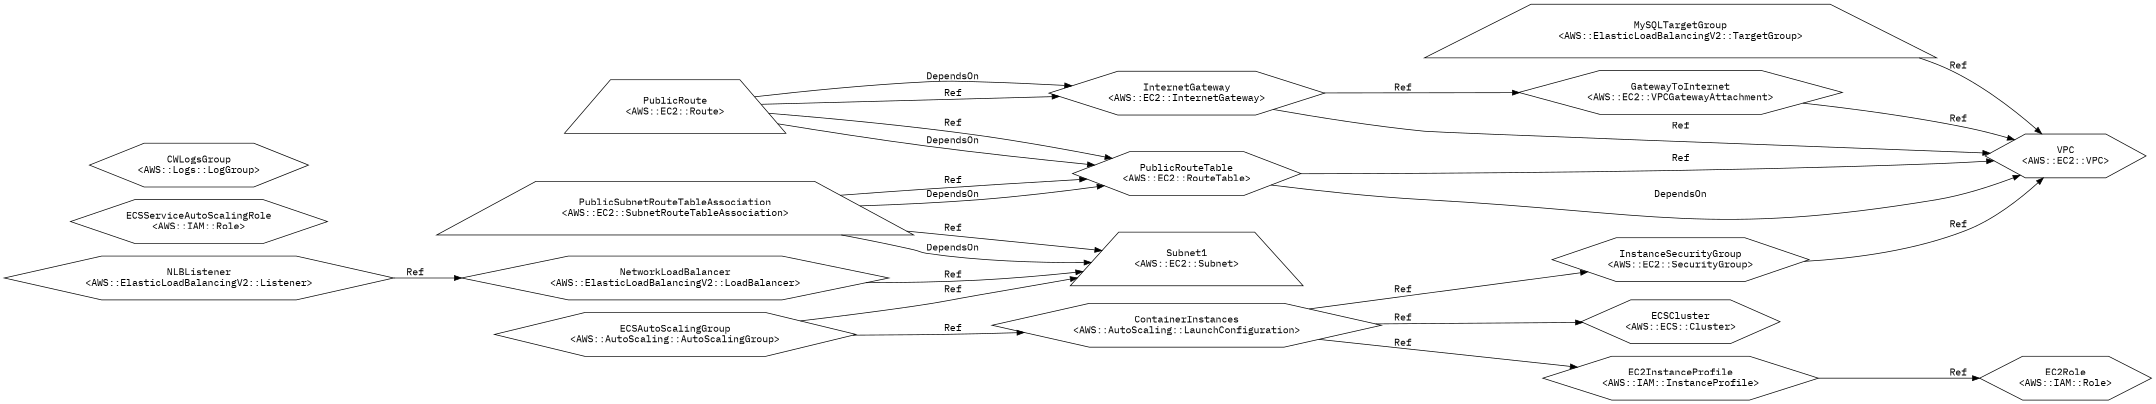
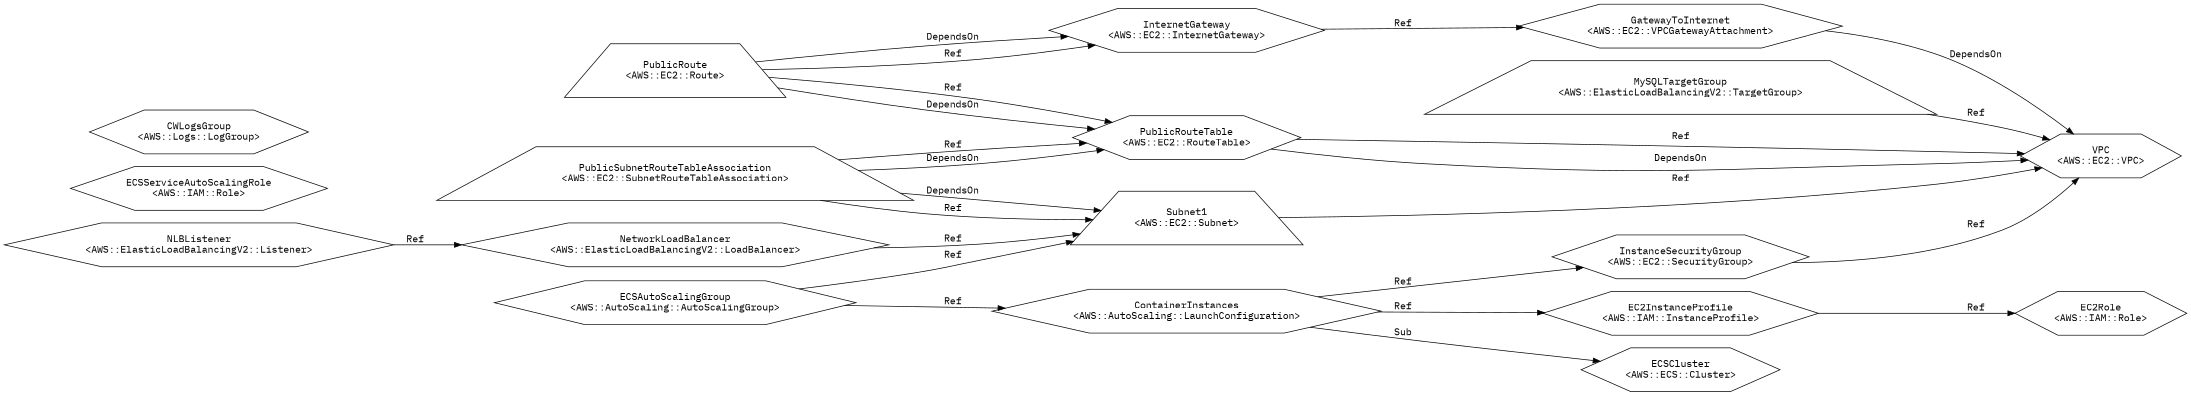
edge "GatewayToInternet <AWS::EC2::VPCGatewayAttachment>" -> "VPC <AWS::EC2::VPC>": label "Ref" -> "DependsOn"
edge "InternetGateway <AWS::EC2::InternetGateway>" -> "VPC <AWS::EC2::VPC>": now "Subnet1 <AWS::EC2::Subnet>" -> "VPC <AWS::EC2::VPC>"
edge "ContainerInstances <AWS::AutoScaling::LaunchConfiguration>" -> "ECSCluster <AWS::ECS::Cluster>": label "Ref" -> "Sub"
